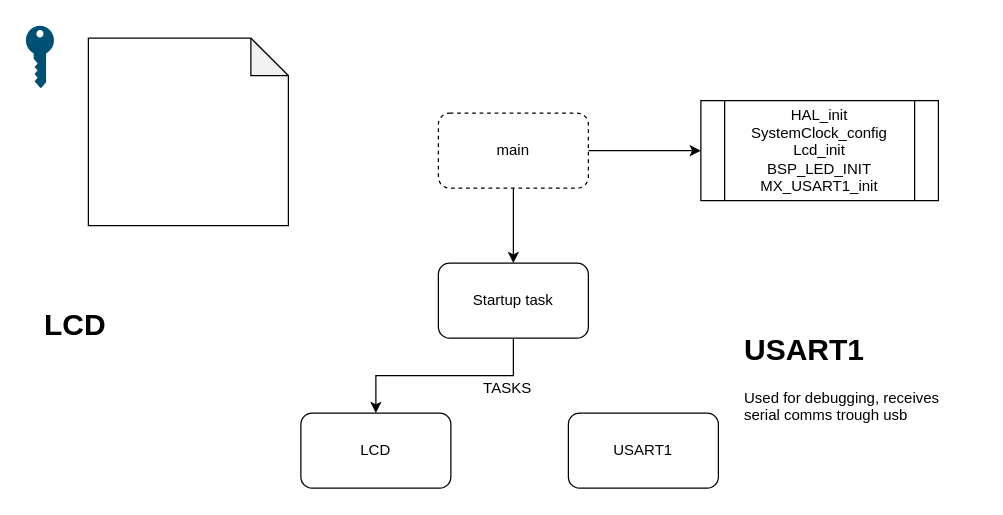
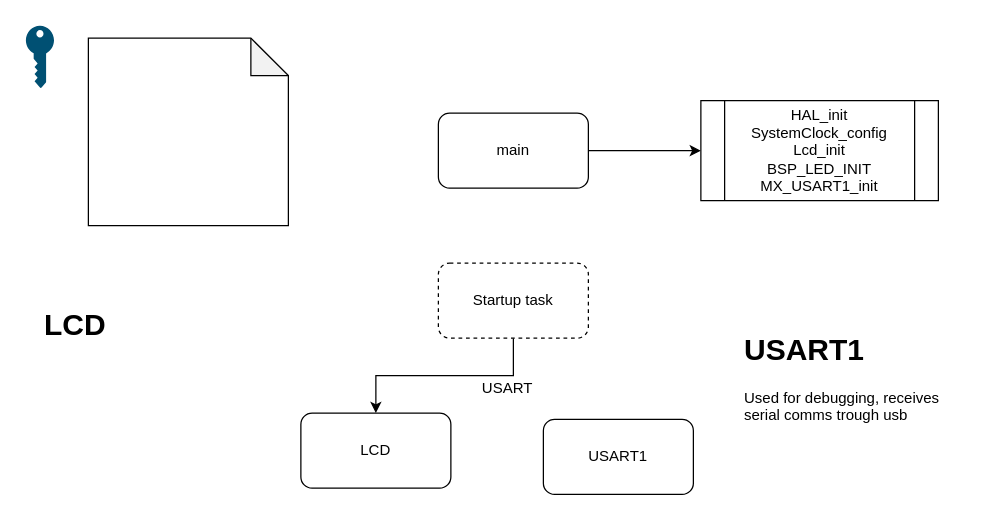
node "main": style dashed -> solid
edge "main" -> "Startup task": removed
node "Startup task": style solid -> dashed
node "TASKS": label "TASKS" -> "USART"
node "USART1": moved (643, 451) -> (618, 457)
